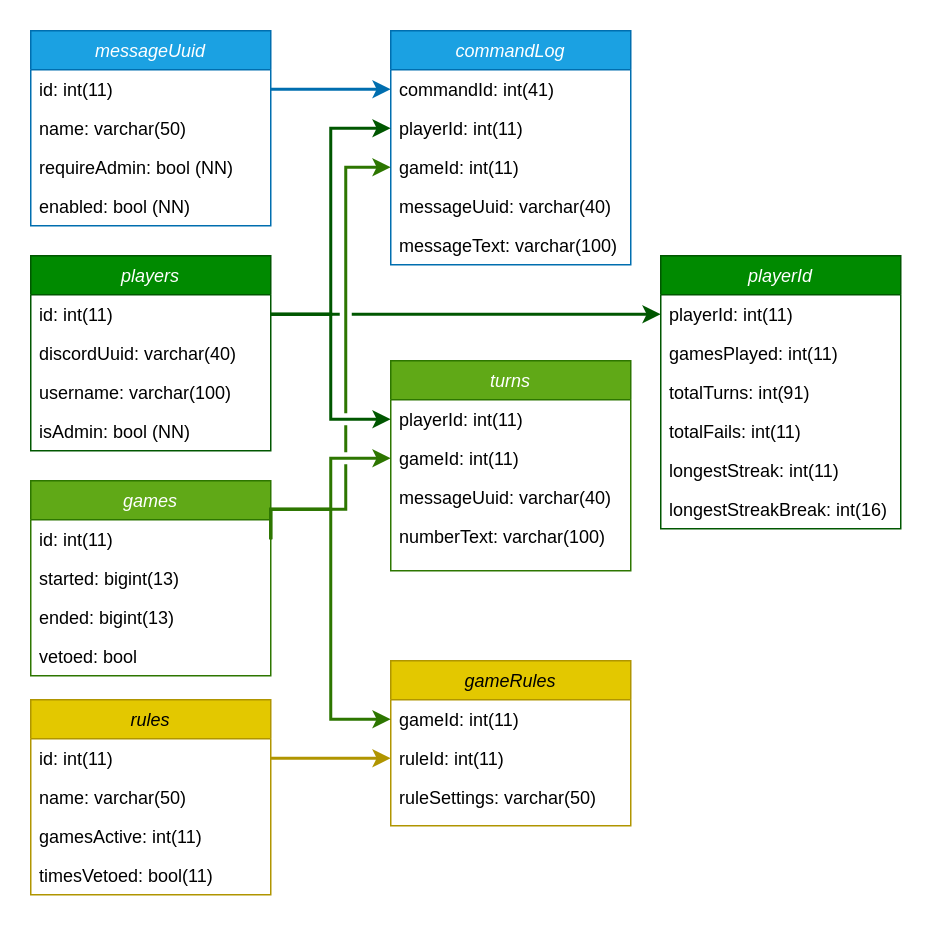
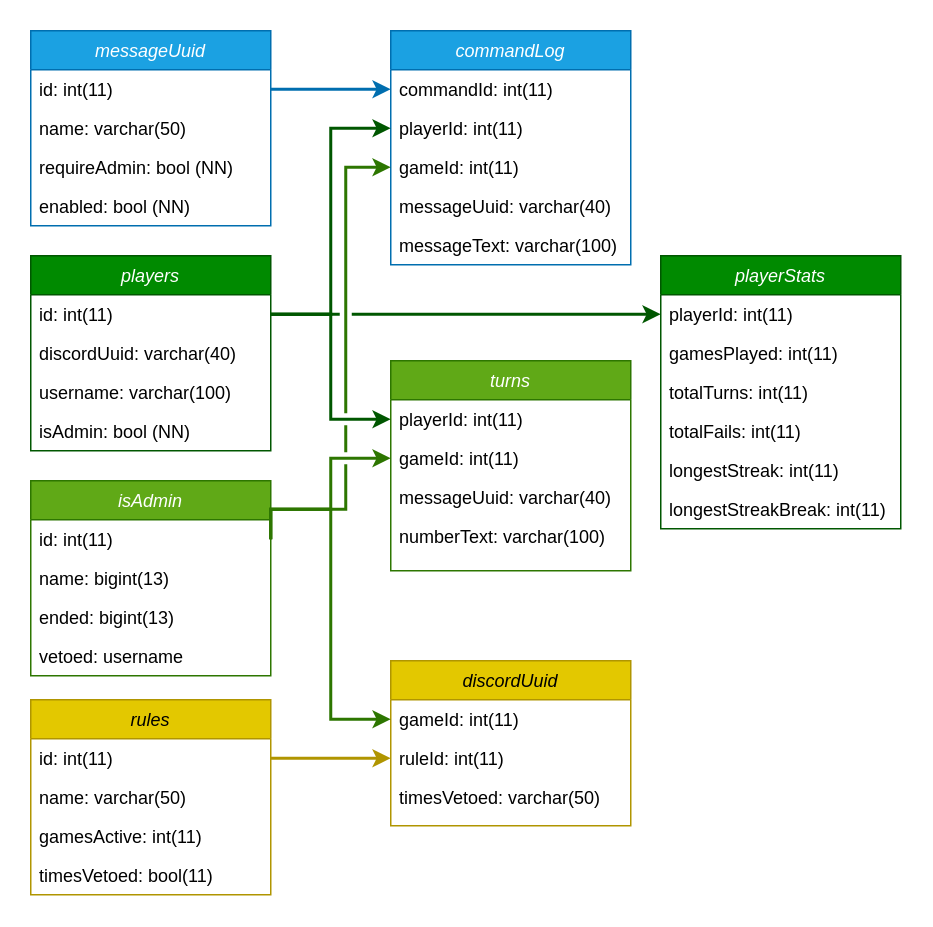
node "commandId: int(41)": label "commandId: int(41)" -> "commandId: int(11)"
node "playerId": label "playerId" -> "playerStats"
node "totalTurns: int(91)": label "totalTurns: int(91)" -> "totalTurns: int(11)"
node "games": label "games" -> "isAdmin"
node "longestStreakBreak: int(16)": label "longestStreakBreak: int(16)" -> "longestStreakBreak: int(11)"
node "started: bigint(13)": label "started: bigint(13)" -> "name: bigint(13)"
node "vetoed: bool": label "vetoed: bool" -> "vetoed: username"
node "gameRules": label "gameRules" -> "discordUuid"
node "ruleSettings: varchar(50)": label "ruleSettings: varchar(50)" -> "timesVetoed: varchar(50)"
